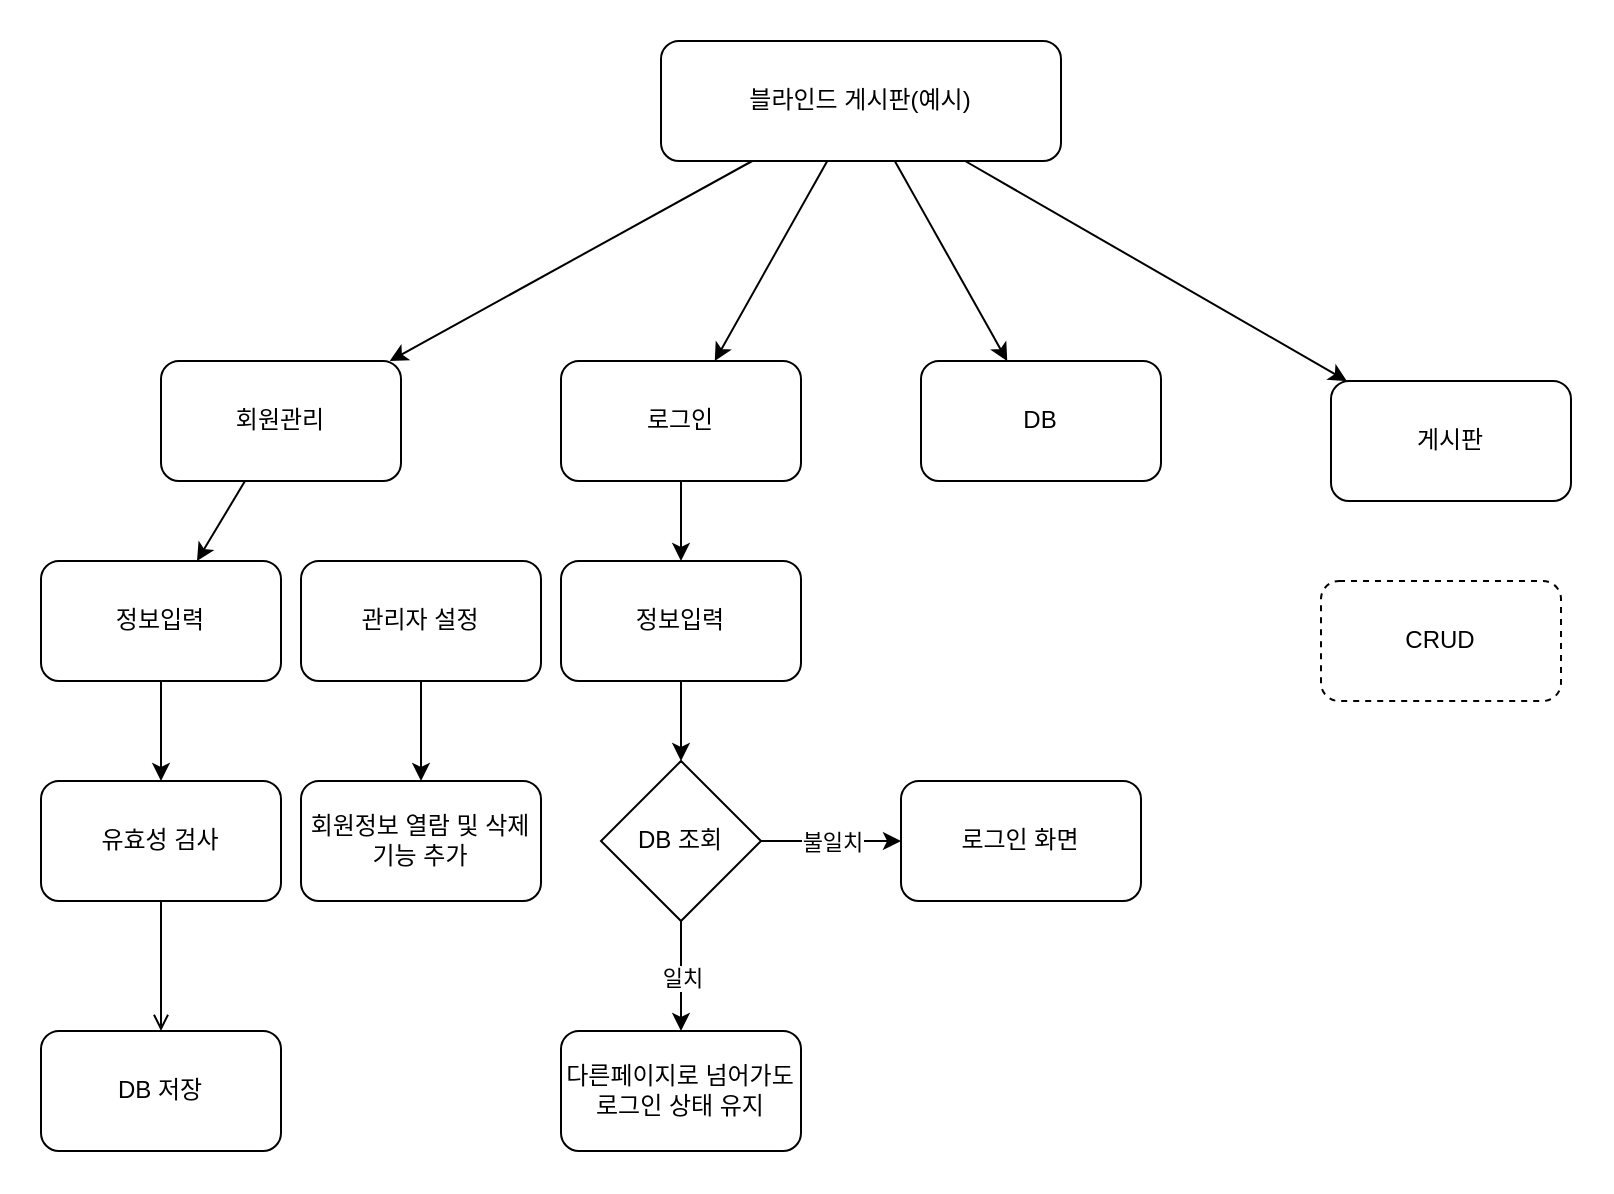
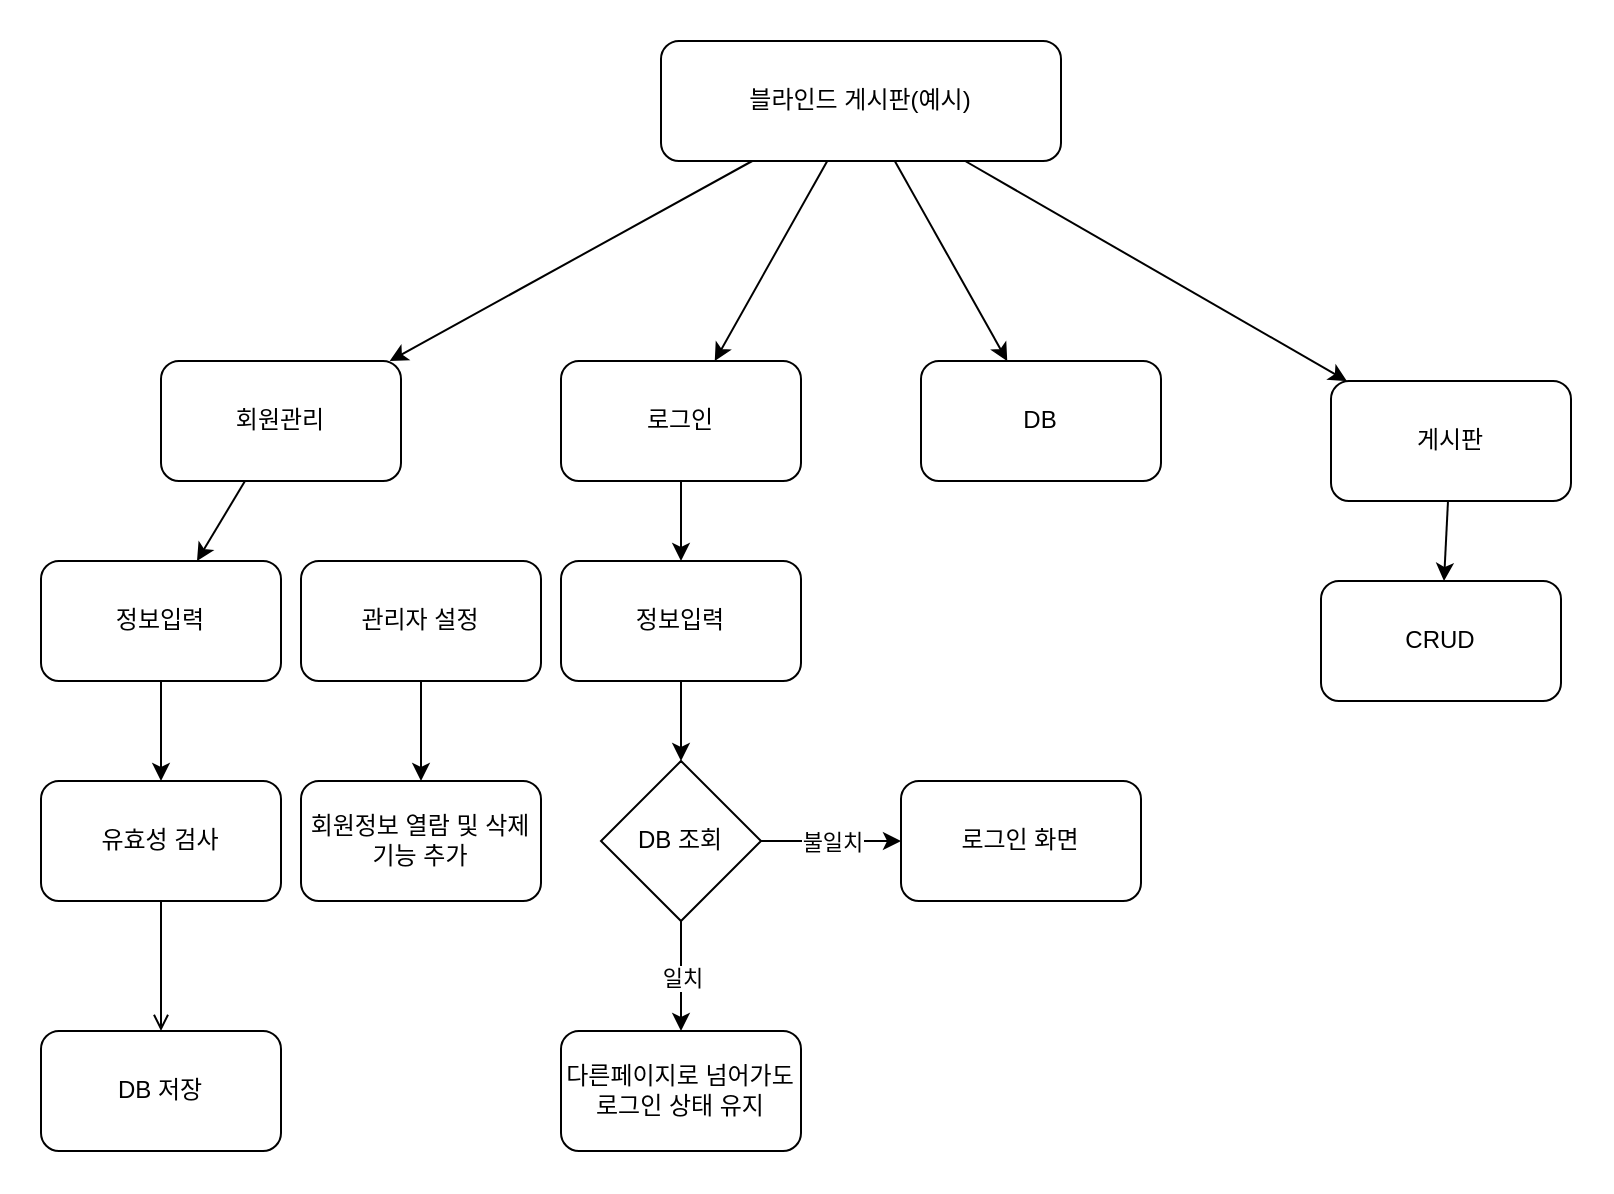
edge "게시판" -> "CRUD": added
node "CRUD": style dashed -> solid
